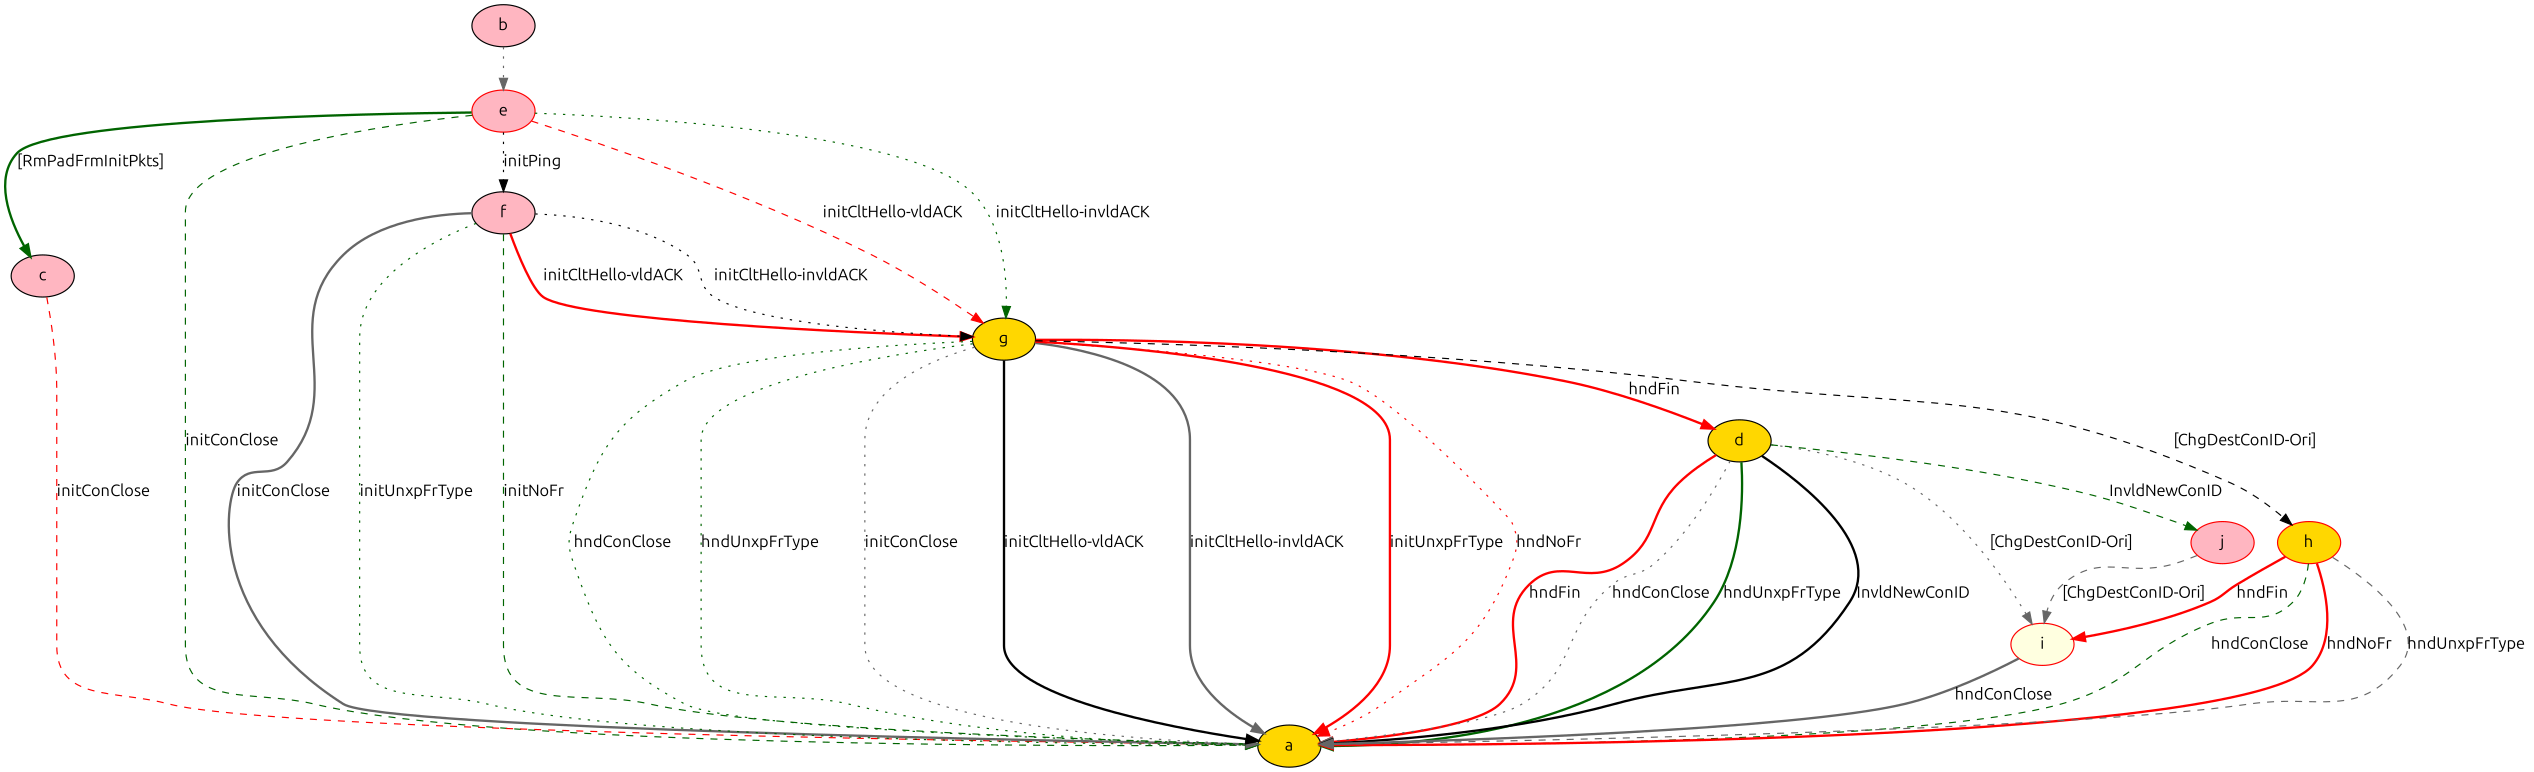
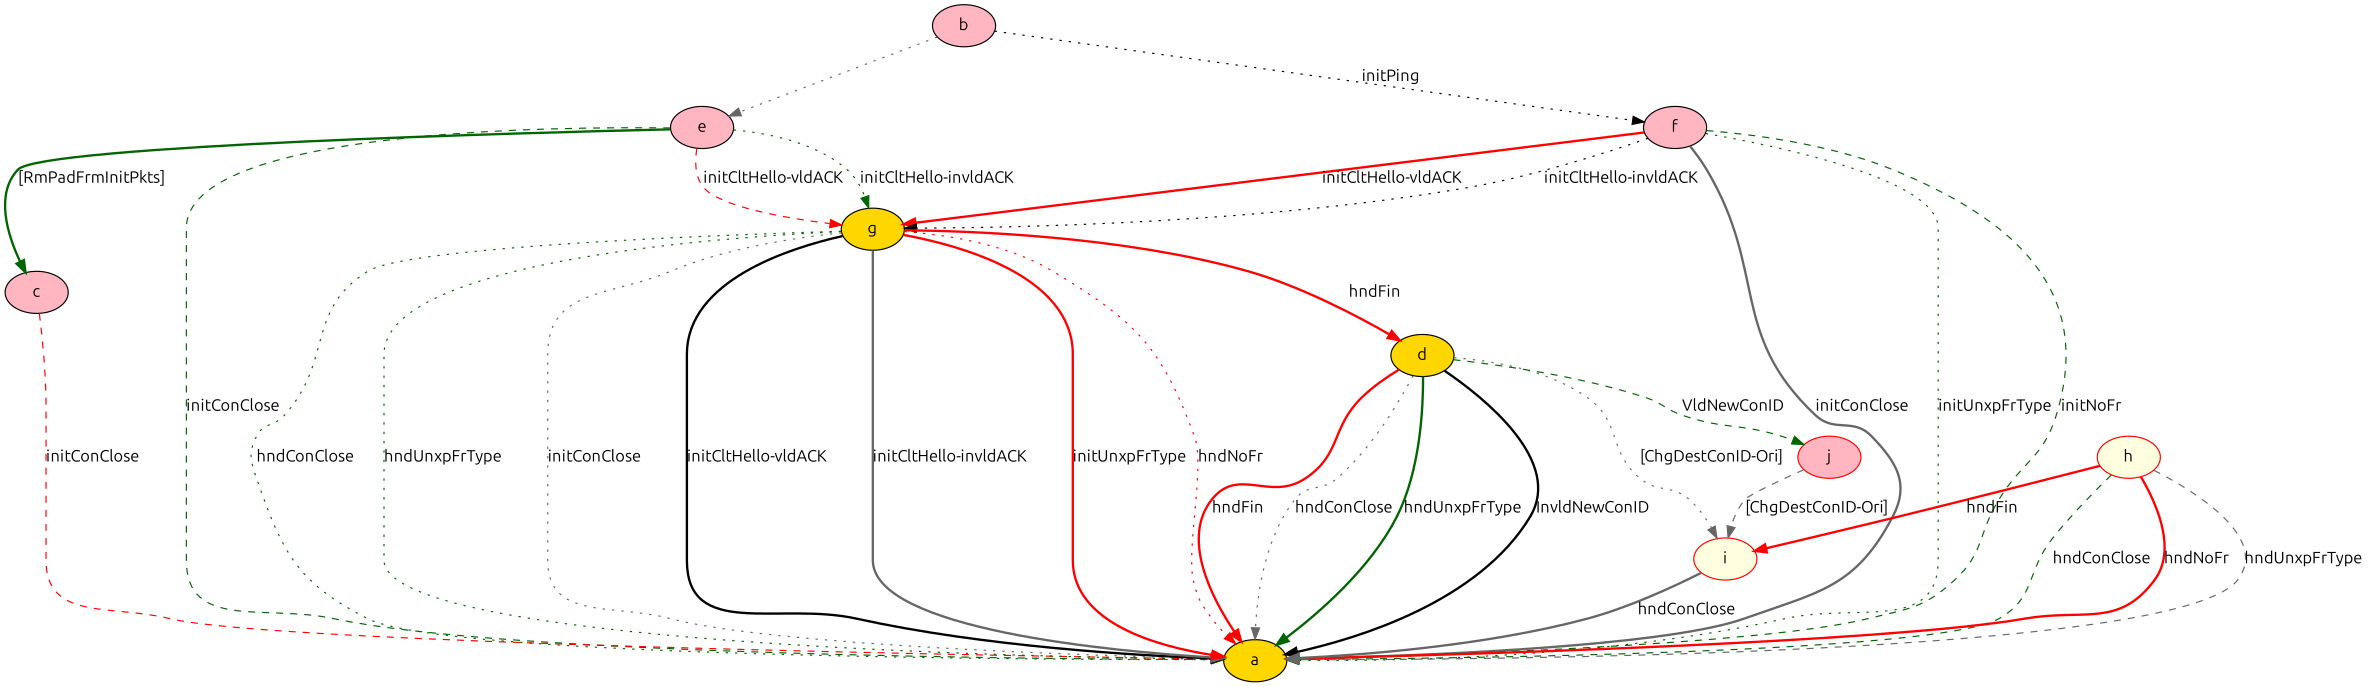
node "e": color red -> black
edge "e" -> "f": now "b" -> "f"
edge "g" -> "h": removed, label "[ChgDestConID-Ori]"
edge "d" -> "j": label "InvldNewConID " -> "VldNewConID "
node "h": fillcolor gold -> lightyellow
